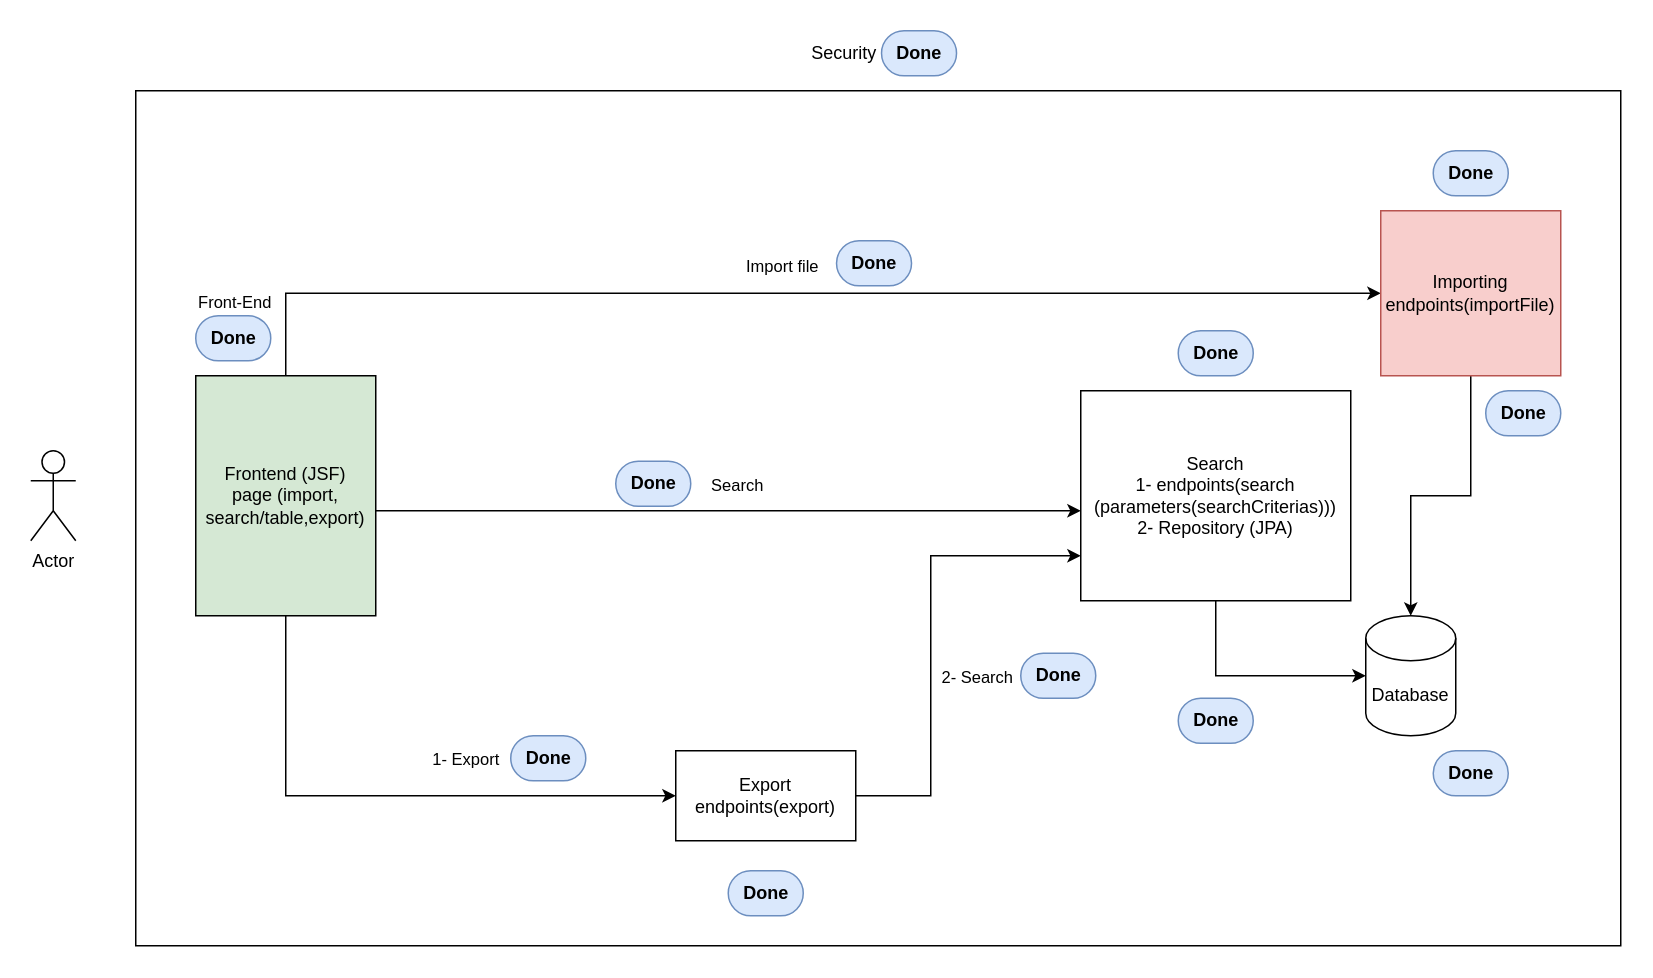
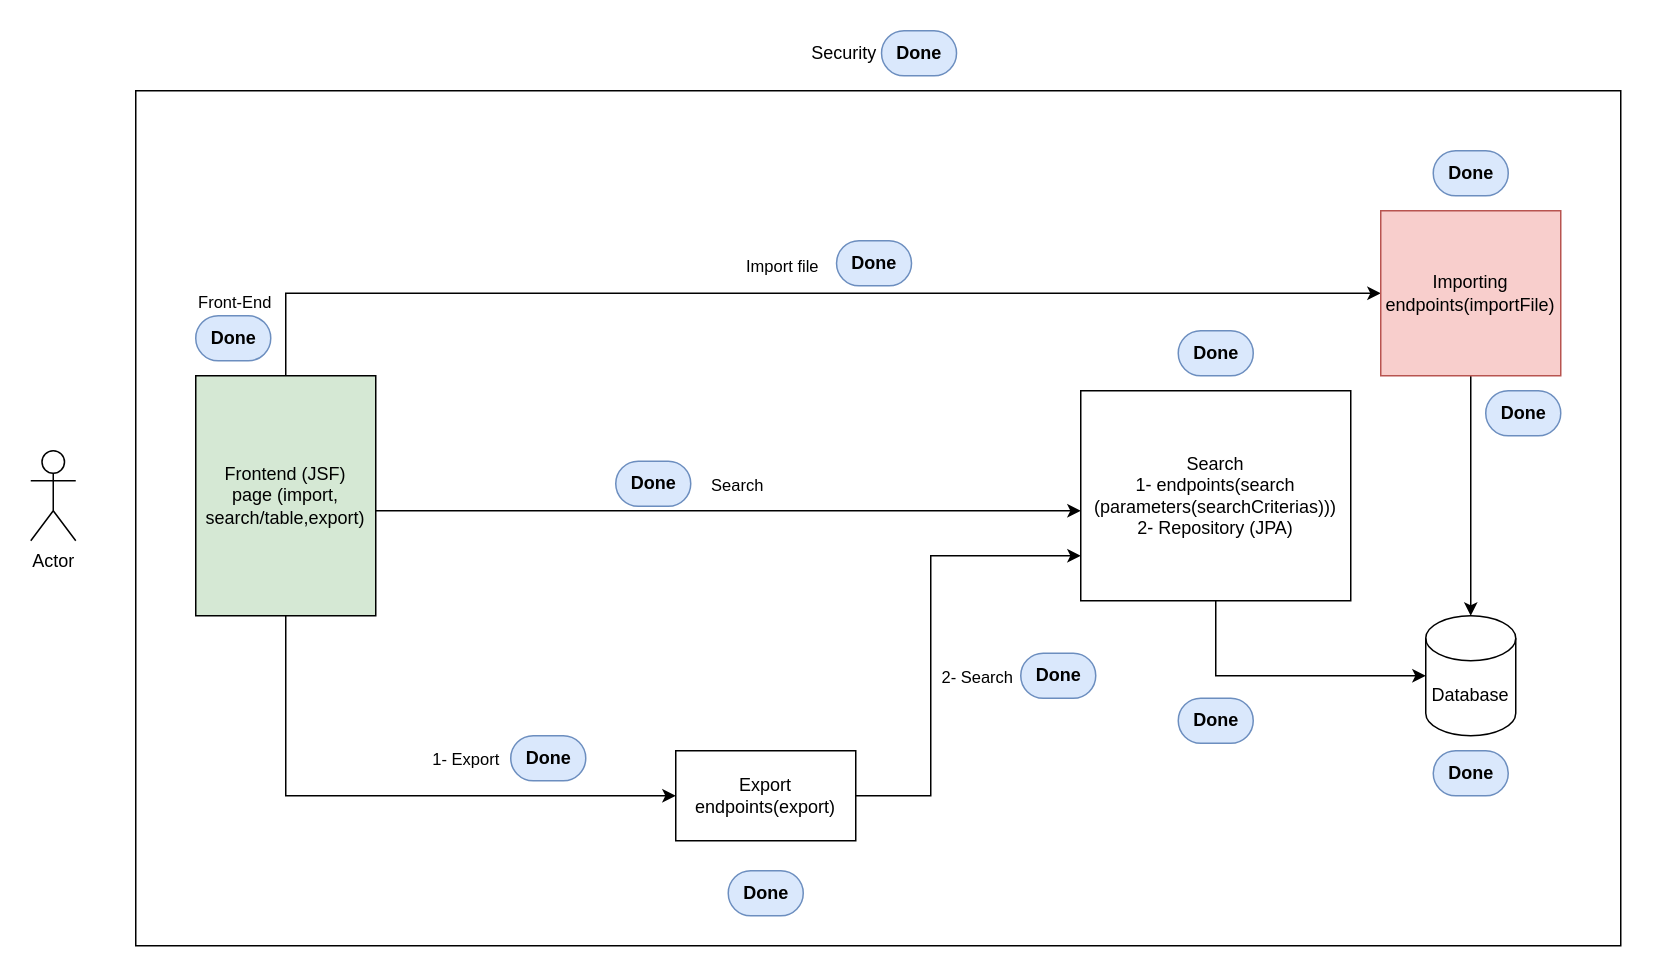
node "Database": moved (1411, 676) -> (1471, 676)
